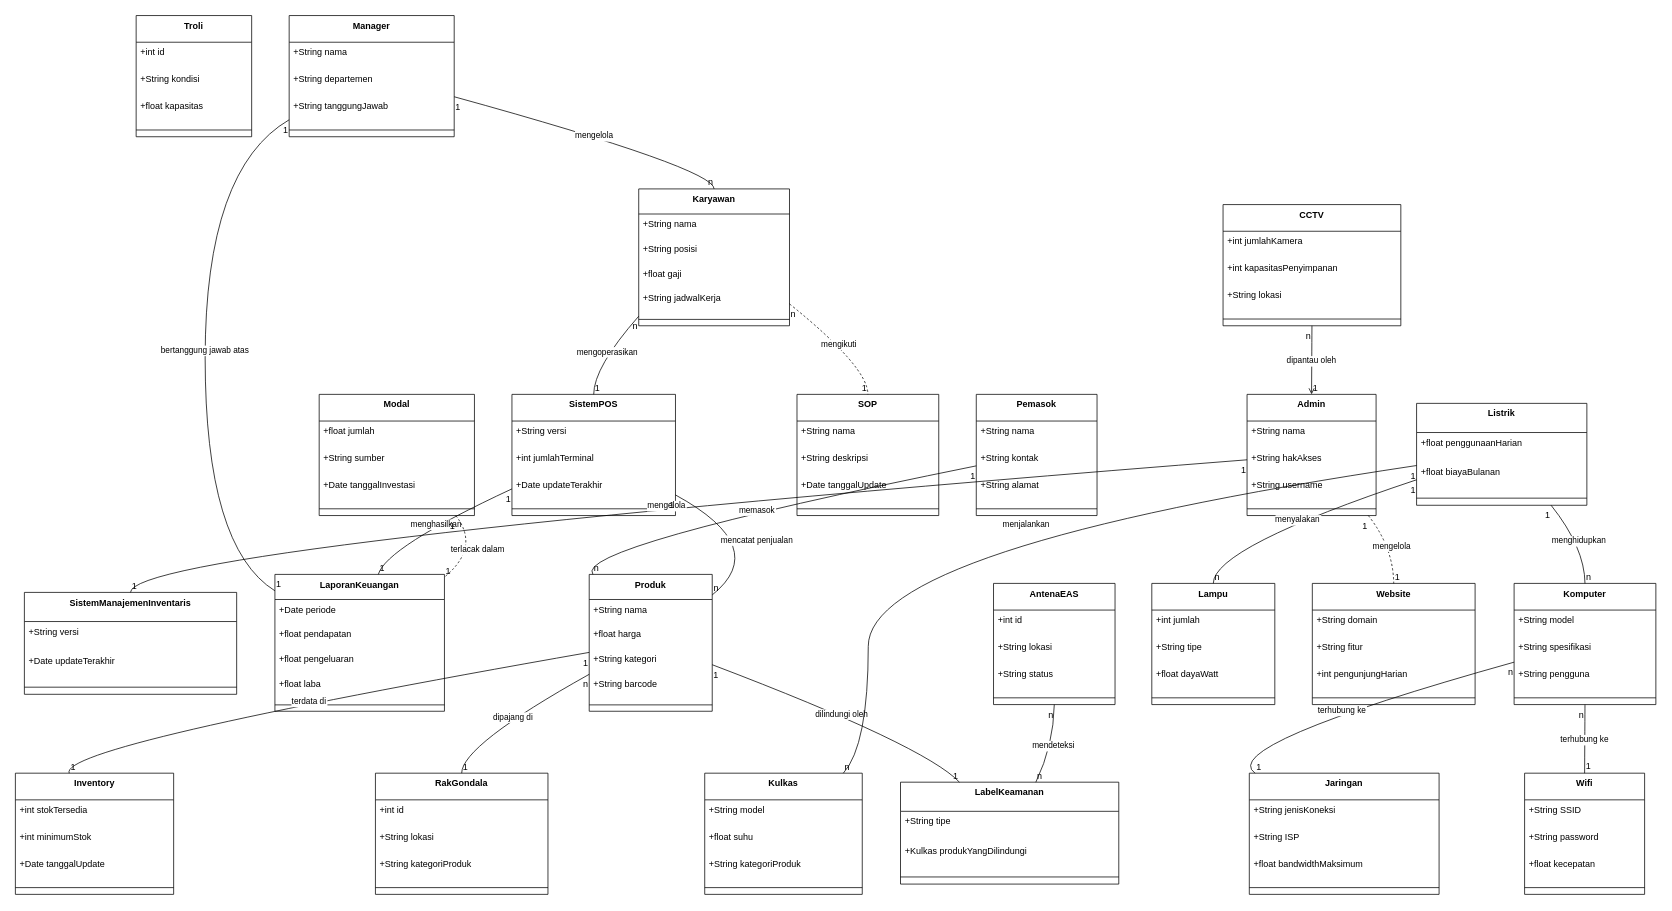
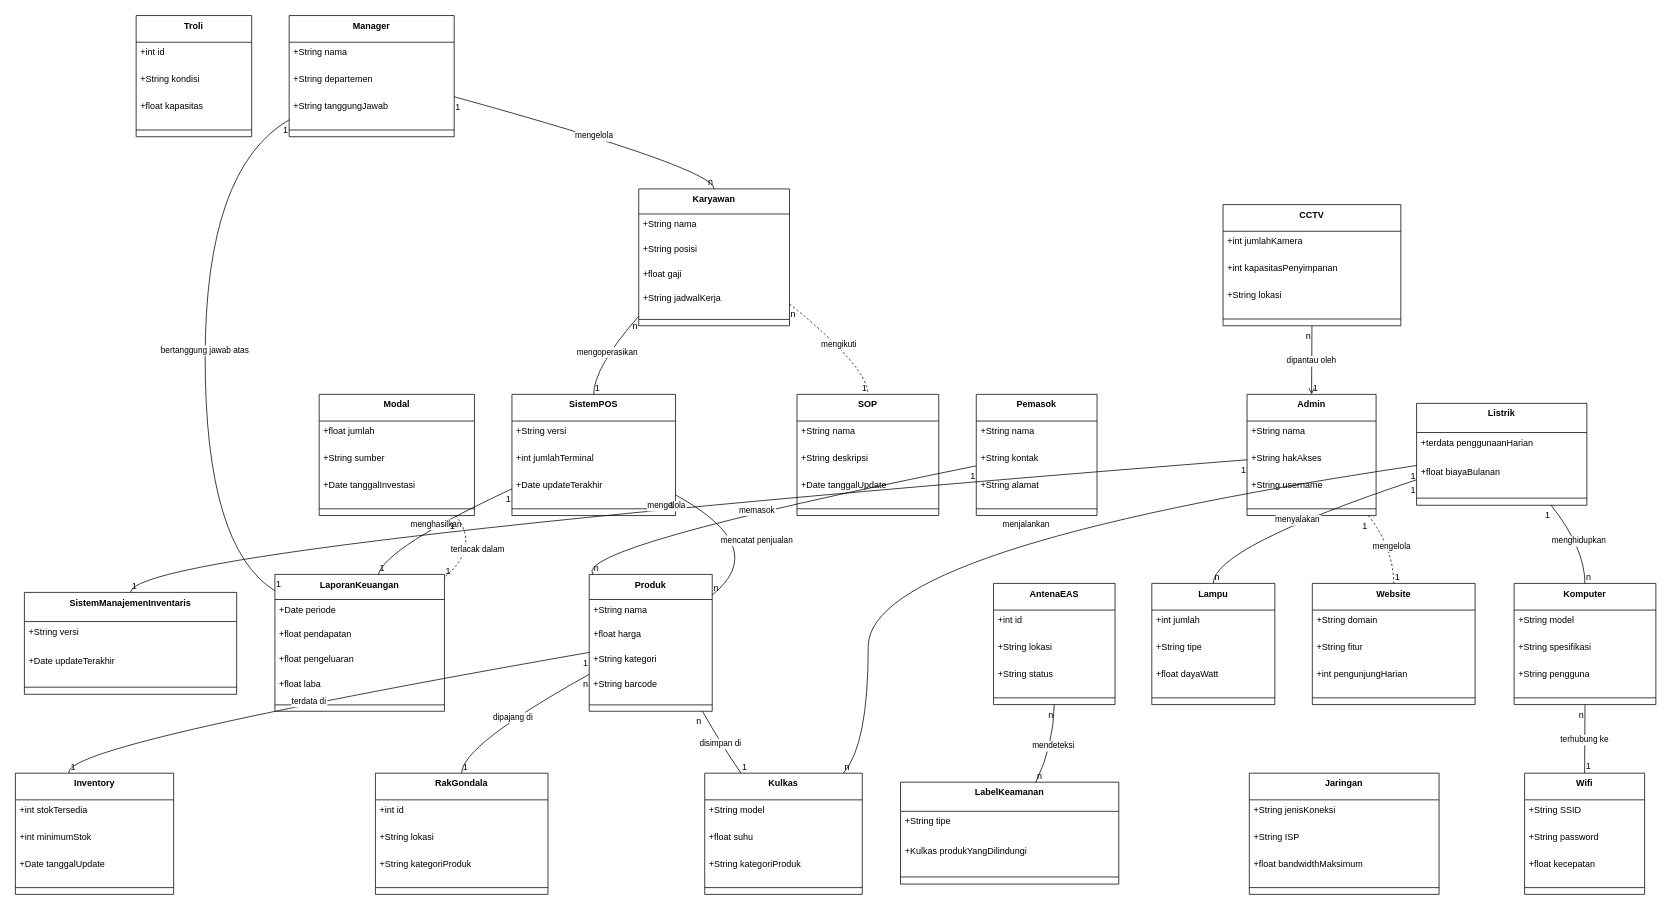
node "+float penggunaanHarian": label "+float penggunaanHarian" -> "+terdata penggunaanHarian"
edge "Produk" -- "LabelKeamanan": removed, labels "1", "dilindungi oleh", "1"
edge "Komputer" -- "Jaringan": removed, labels "n", "terhubung ke", "1"
edge "Produk" -- "Kulkas": added, labels "n", "disimpan di", "1"
